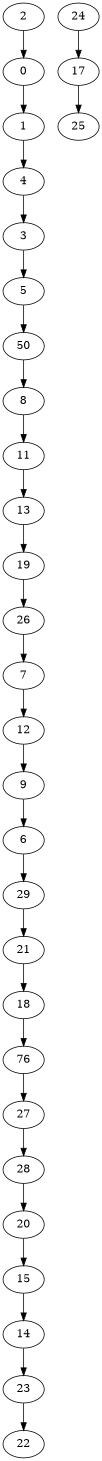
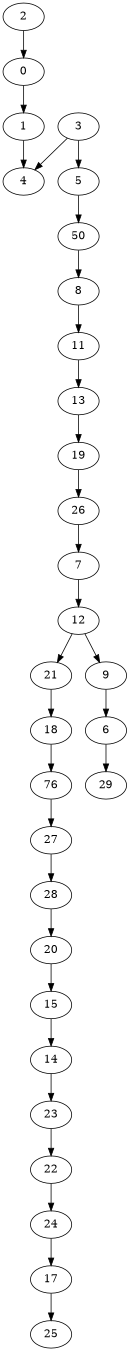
edge "4" -> "3": reversed
edge "29" -> "21": now "12" -> "21"
edge "22" -> "24": added
